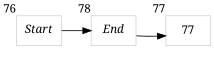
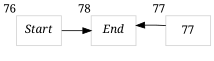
edge "End" -> "77 77": reversed
